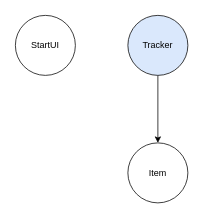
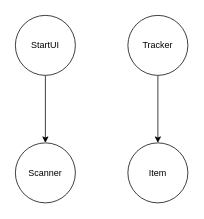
node "Tracker": fillcolor #dae8fc -> #ffffff
edge "StartUI" -> "Scanner": added
node "Scanner": added
